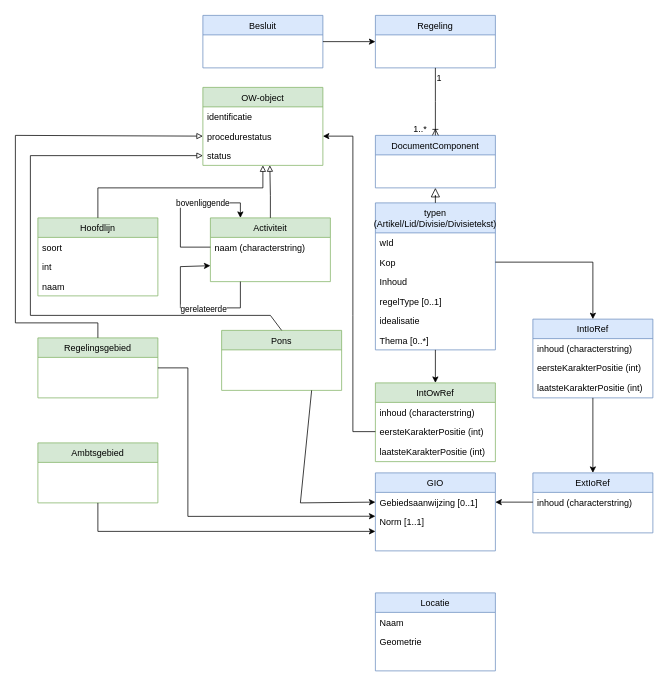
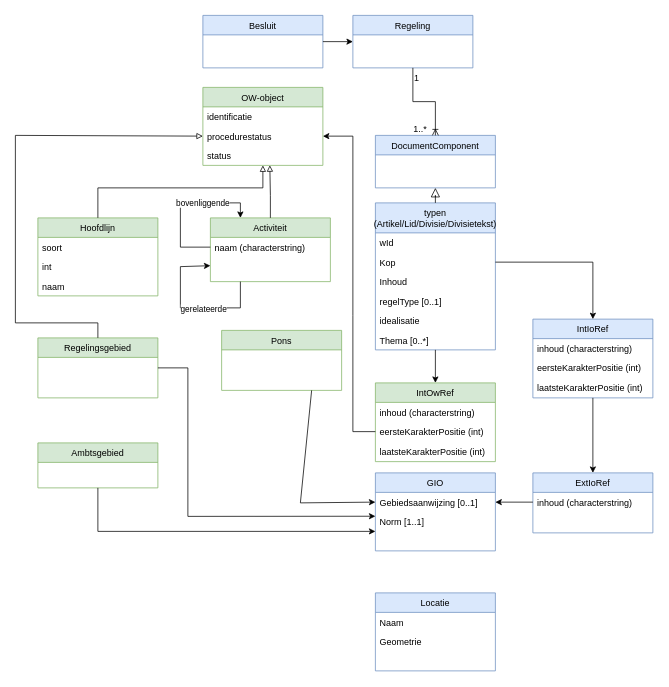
node "Regeling": moved (435, 42) -> (413, 42)
edge "Pons" -> "status": removed
node "Ambtsgebied": size 120x60 -> 120x45
